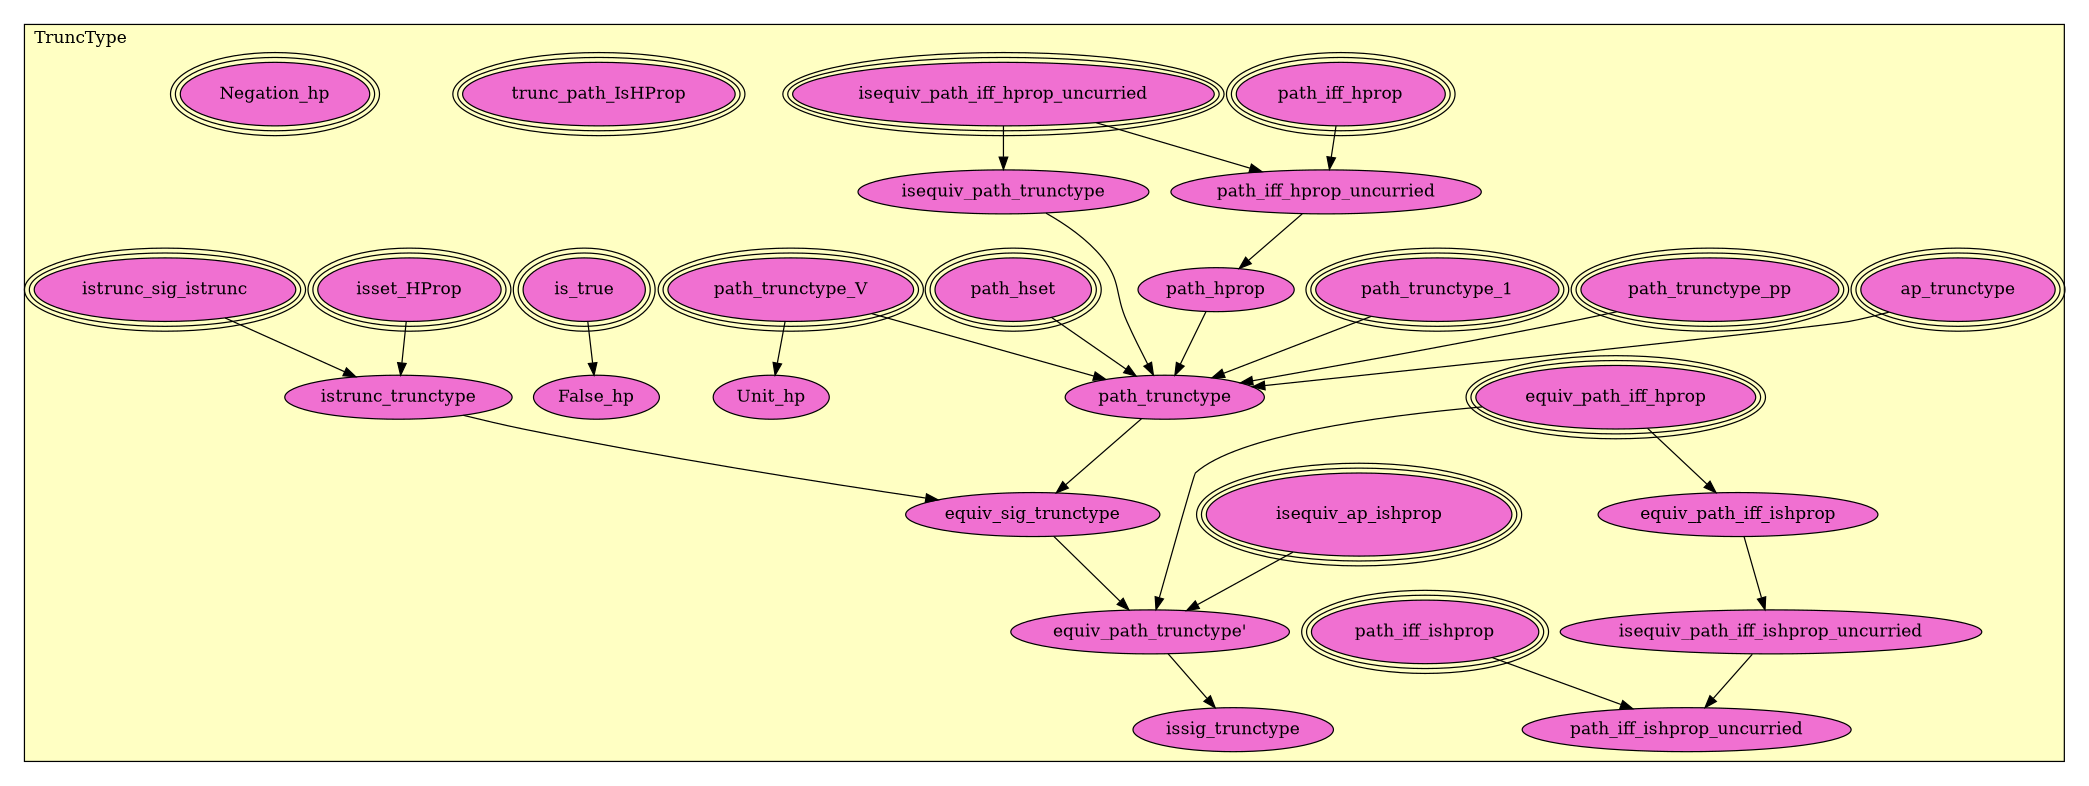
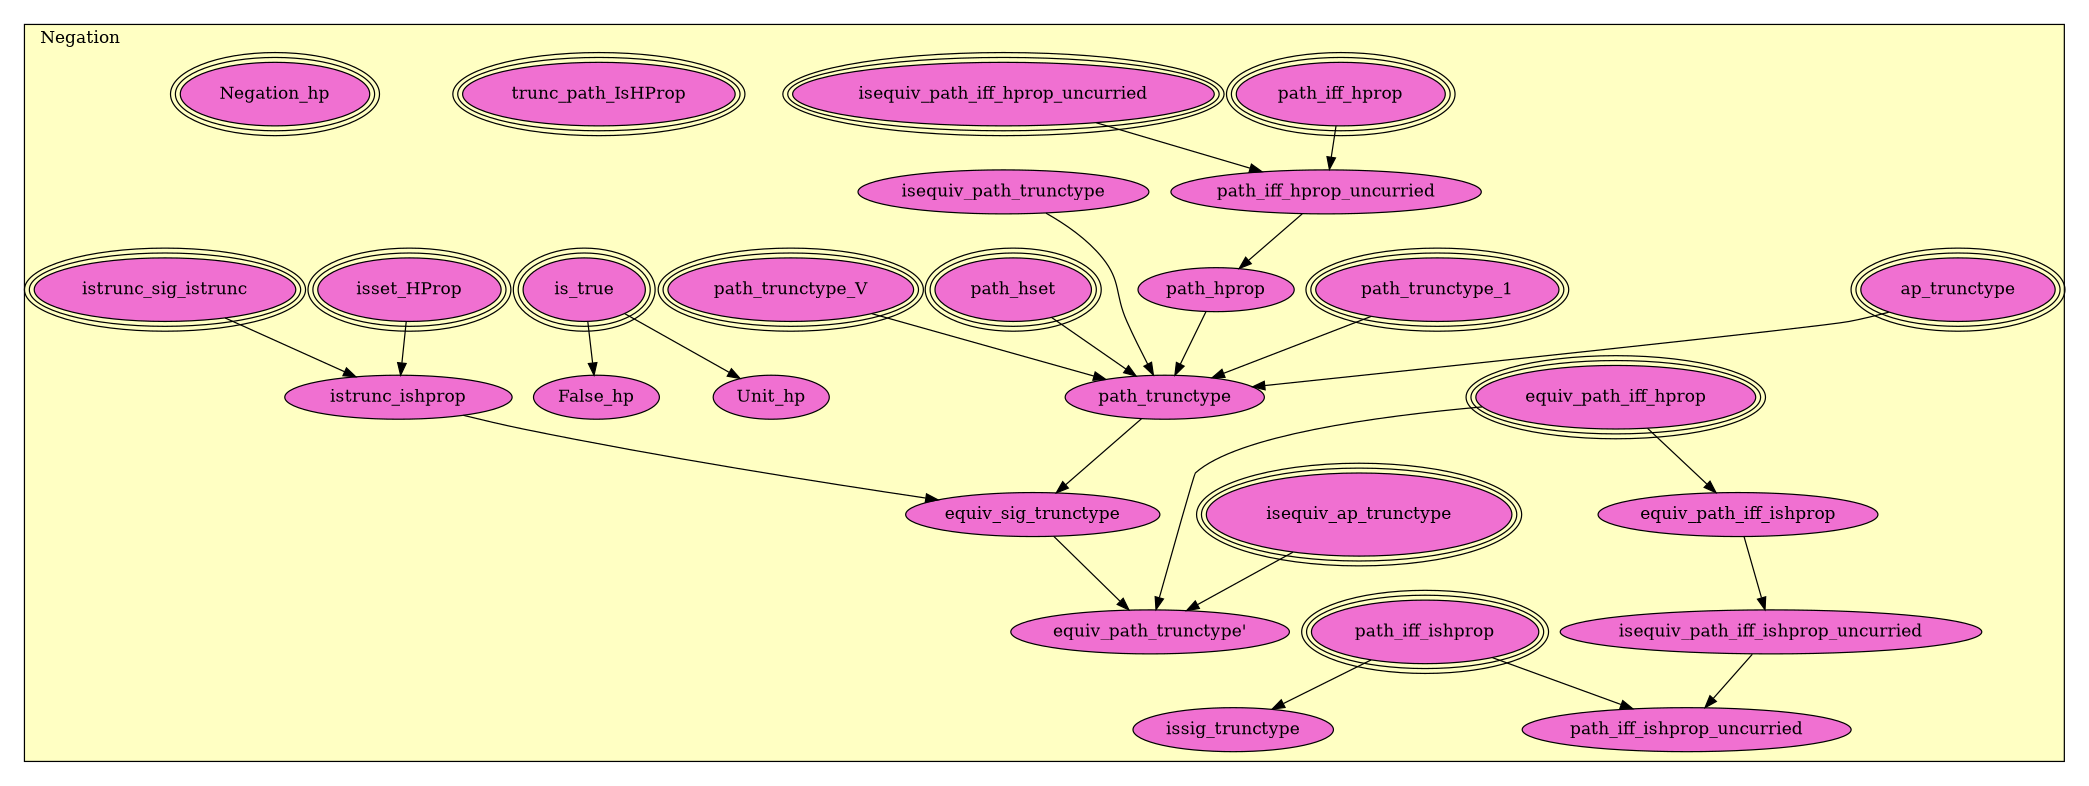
cluster "TruncType": label "TruncType" -> "Negation"
edge "isequiv_path_iff_hprop_uncurried" -> "isequiv_path_trunctype": removed
node "path_trunctype_pp": removed
edge "path_trunctype_V" -> "Unit_hp": now "is_true" -> "Unit_hp"
node "istrunc_trunctype": label "istrunc_trunctype" -> "istrunc_ishprop"
node "isequiv_ap_ishprop": label "isequiv_ap_ishprop" -> "isequiv_ap_trunctype"
edge "equiv_path_trunctype'" -> "issig_trunctype": now "path_iff_ishprop" -> "issig_trunctype"
